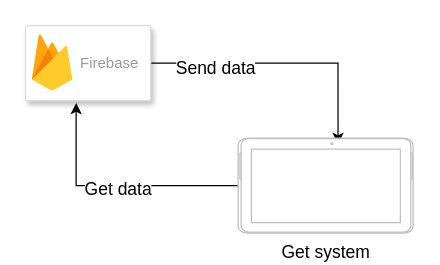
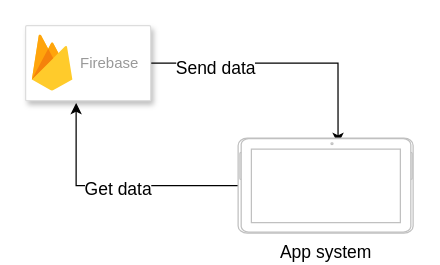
node "Get system": label "Get system" -> "App system"
